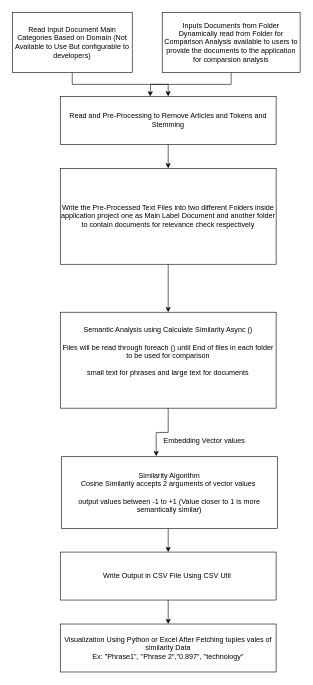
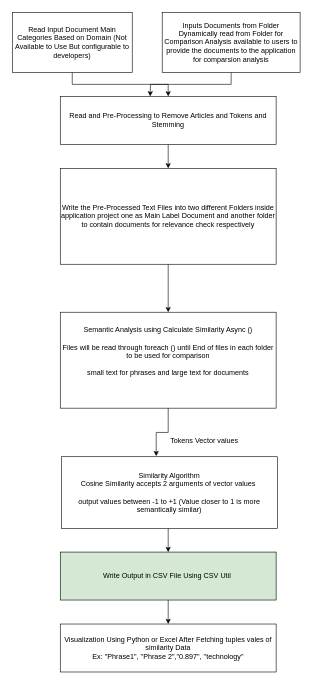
node "Embedding Vector values": label "Embedding Vector values" -> "Tokens Vector values"
node "Write Output in CSV File Using CSV Util": fillcolor #ffffff -> #d5e8d4
